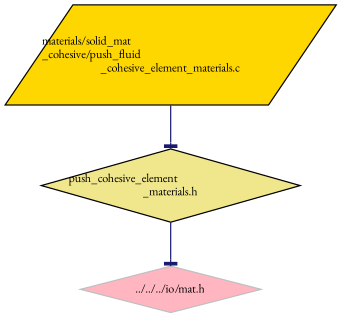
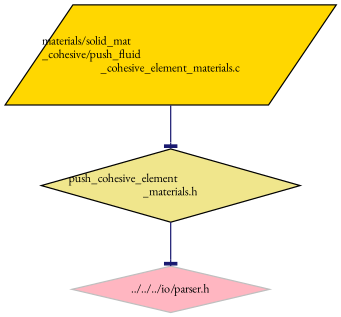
node "../../../io/mat.h": label "../../../io/mat.h" -> "../../../io/parser.h"
